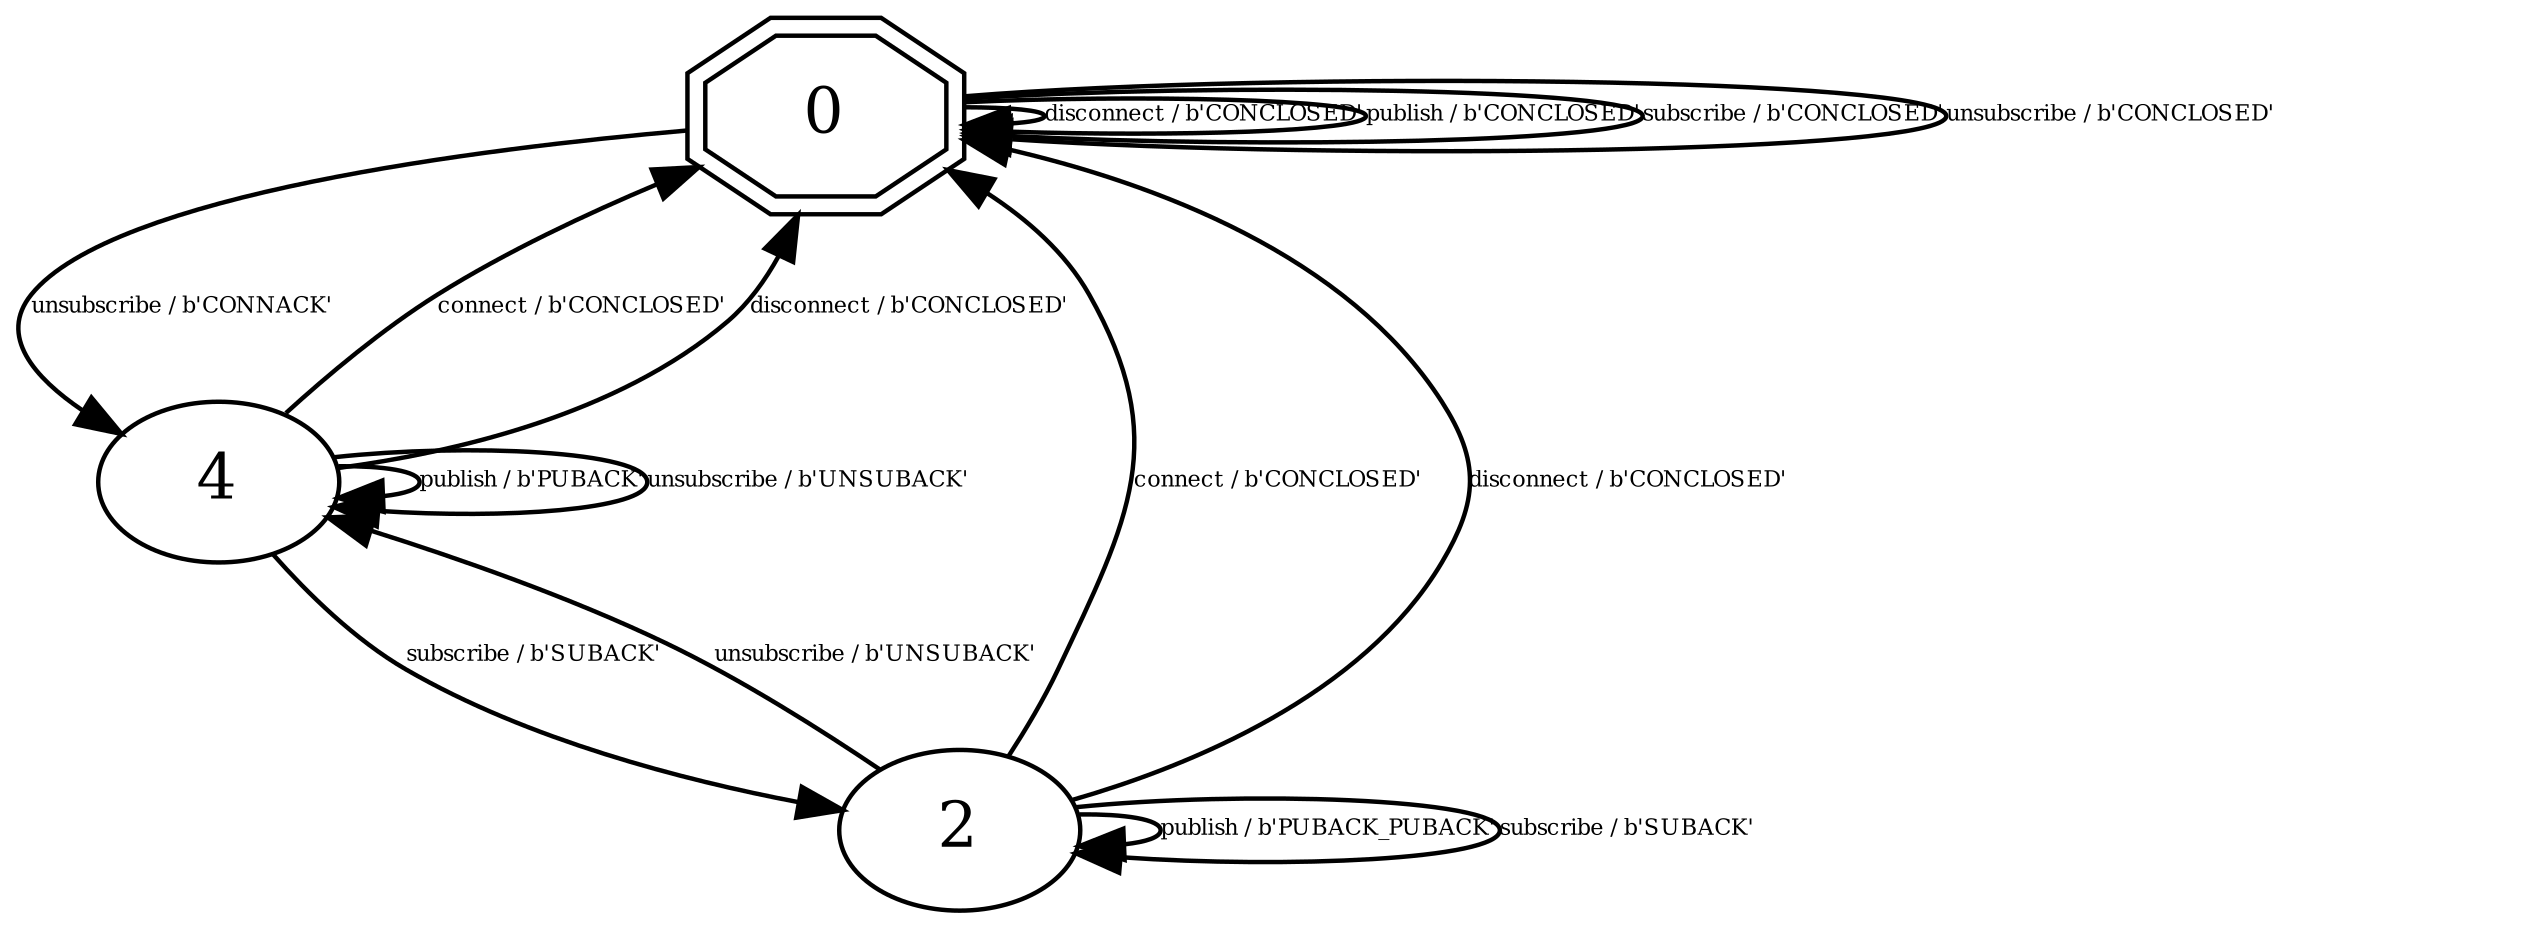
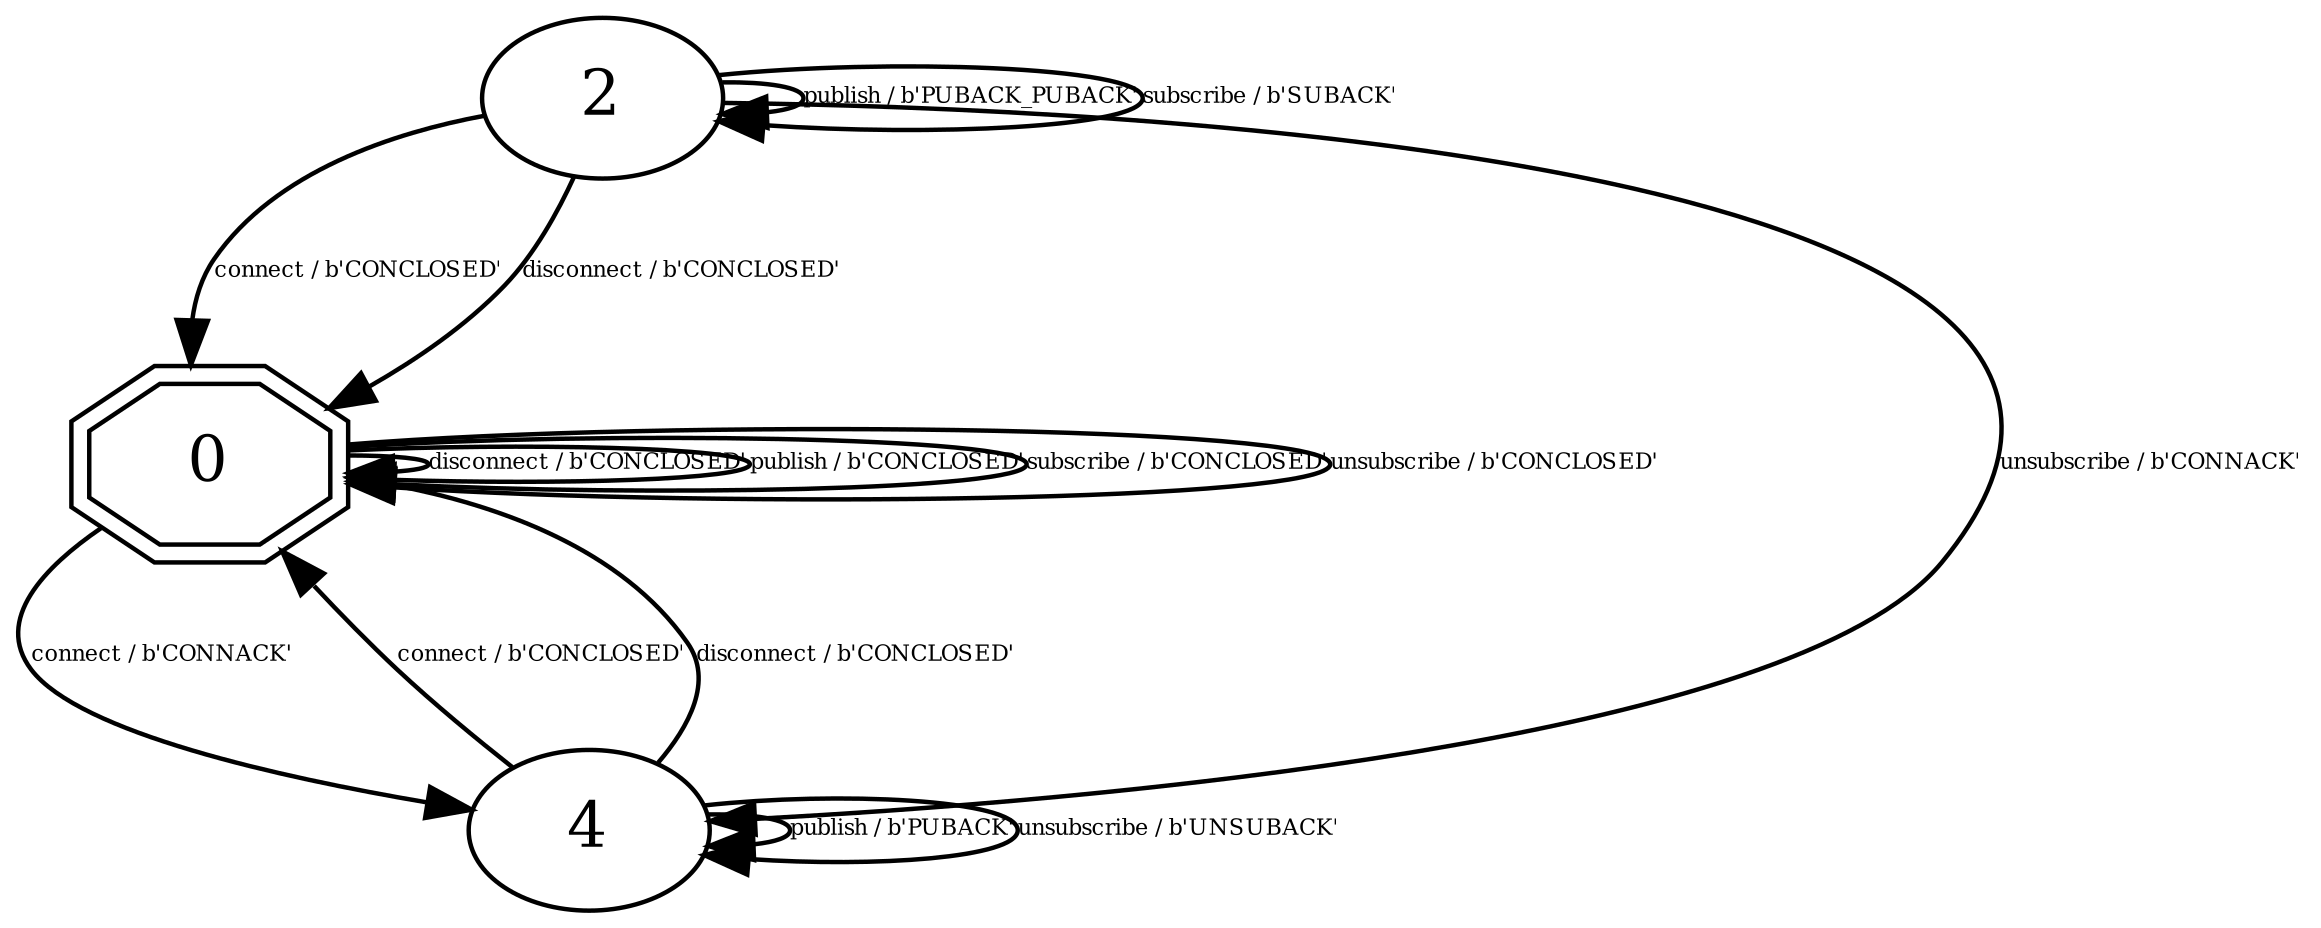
edge "0" -> "4": label "unsubscribe / b'CONNACK'" -> "connect / b'CONNACK'"
edge "2" -> "4": label "unsubscribe / b'UNSUBACK'" -> "unsubscribe / b'CONNACK'"
edge "4" -> "2": removed, label "subscribe / b'SUBACK'"
